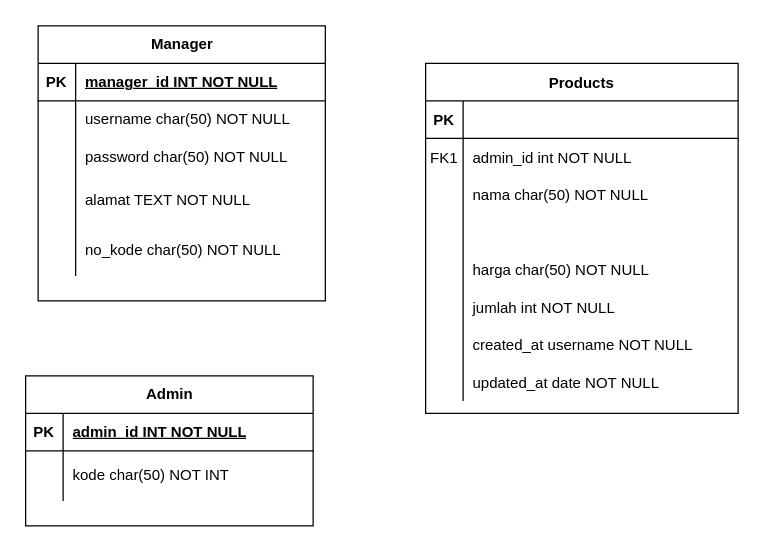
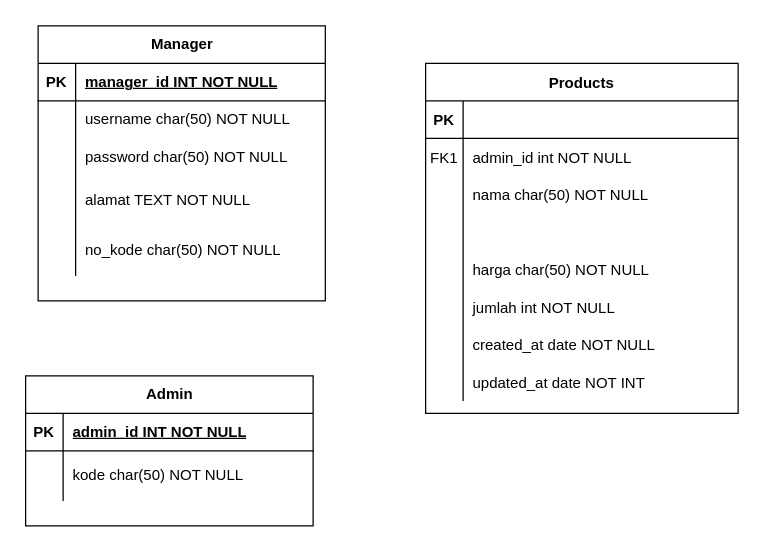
node "created_at username NOT NULL": label "created_at username NOT NULL" -> "created_at date NOT NULL"
node "updated_at date NOT NULL": label "updated_at date NOT NULL" -> "updated_at date NOT INT"
node "kode char(50) NOT INT": label "kode char(50) NOT INT" -> "kode char(50) NOT NULL"
